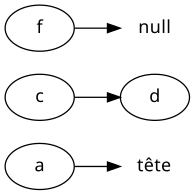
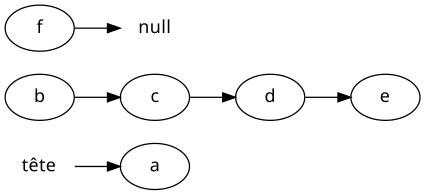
node "b": added
node "e": added
edge "a" -> "tête": reversed
